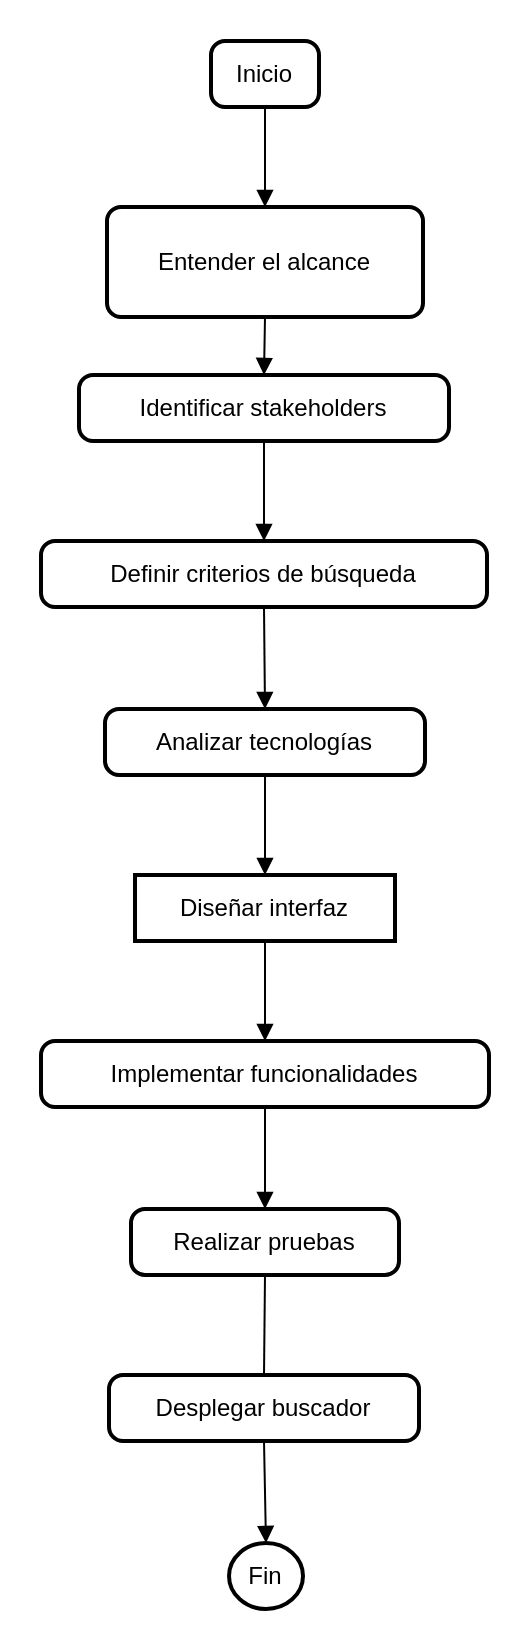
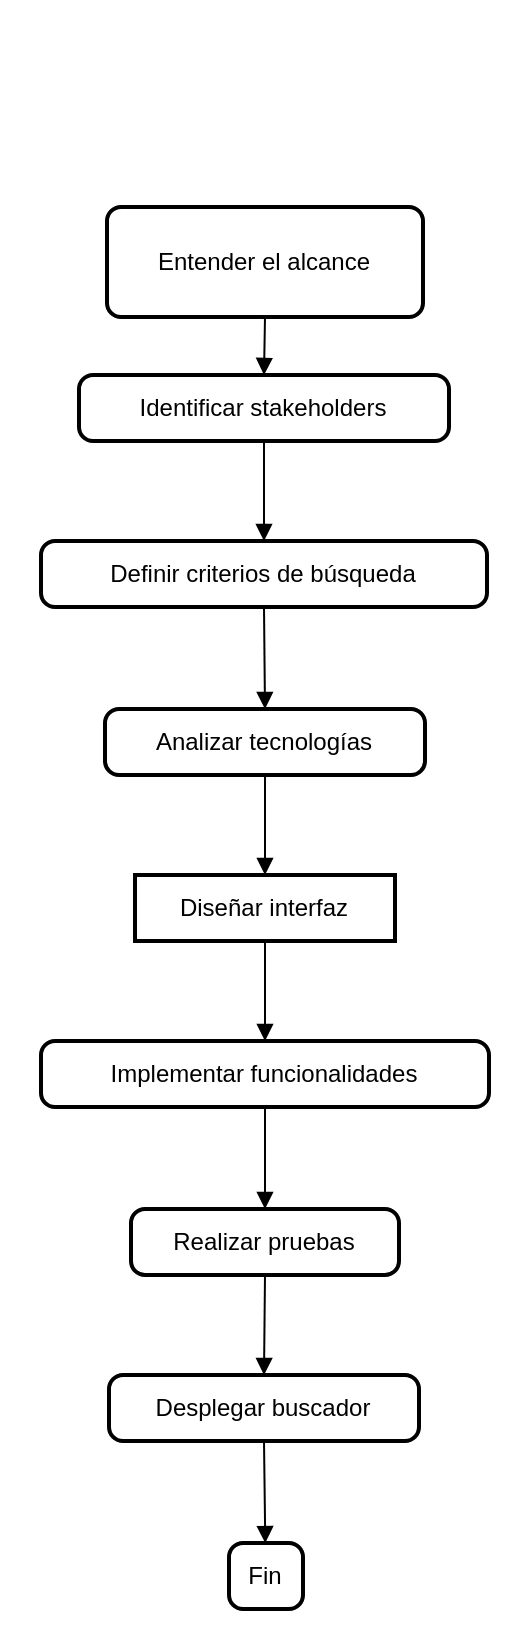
node "Inicio": removed
edge "Inicio" -> "Entender el alcance": removed
edge "Realizar pruebas" -- "Desplegar buscador": arrowhead none -> block
node "Fin": shape ellipse -> rounded rectangle
